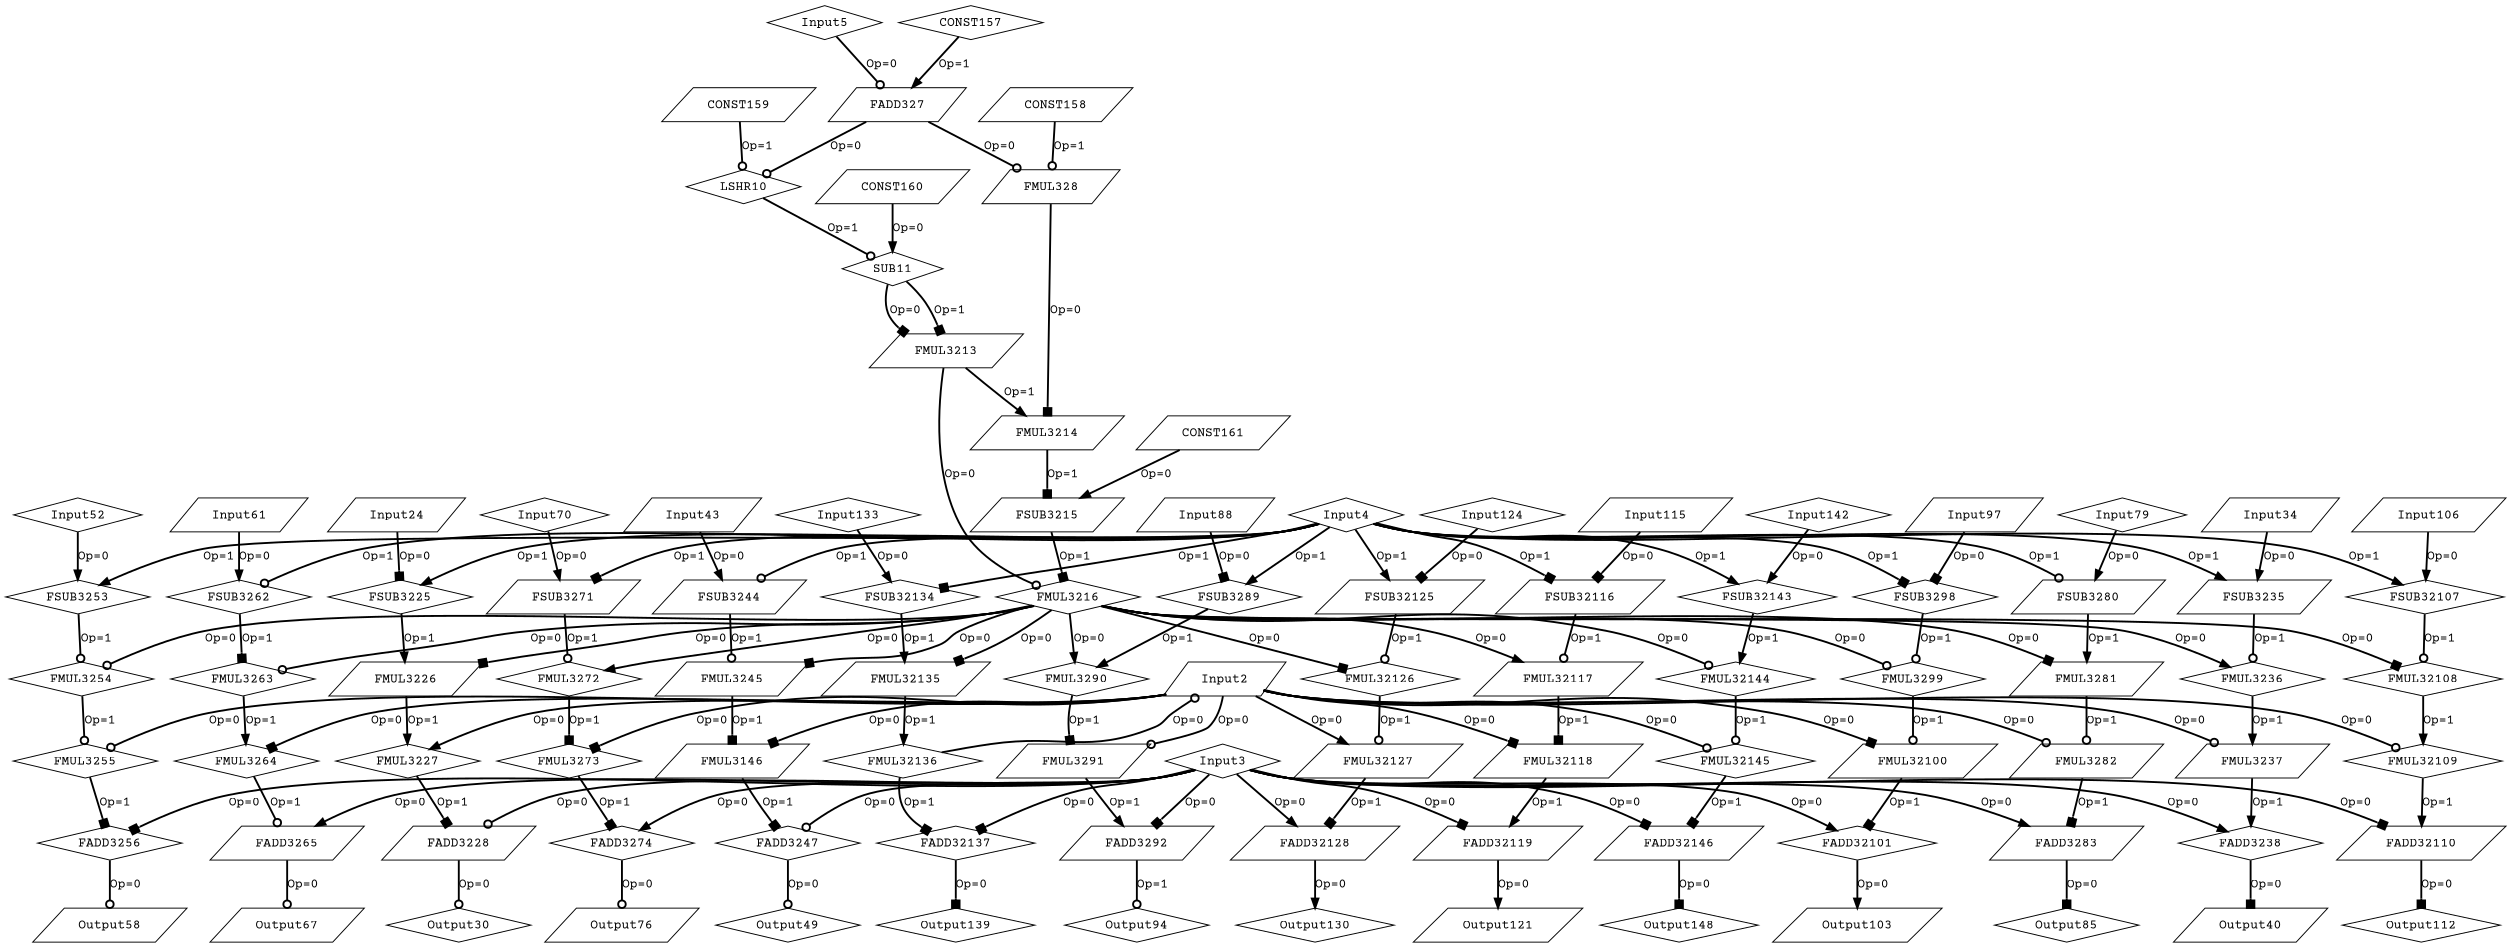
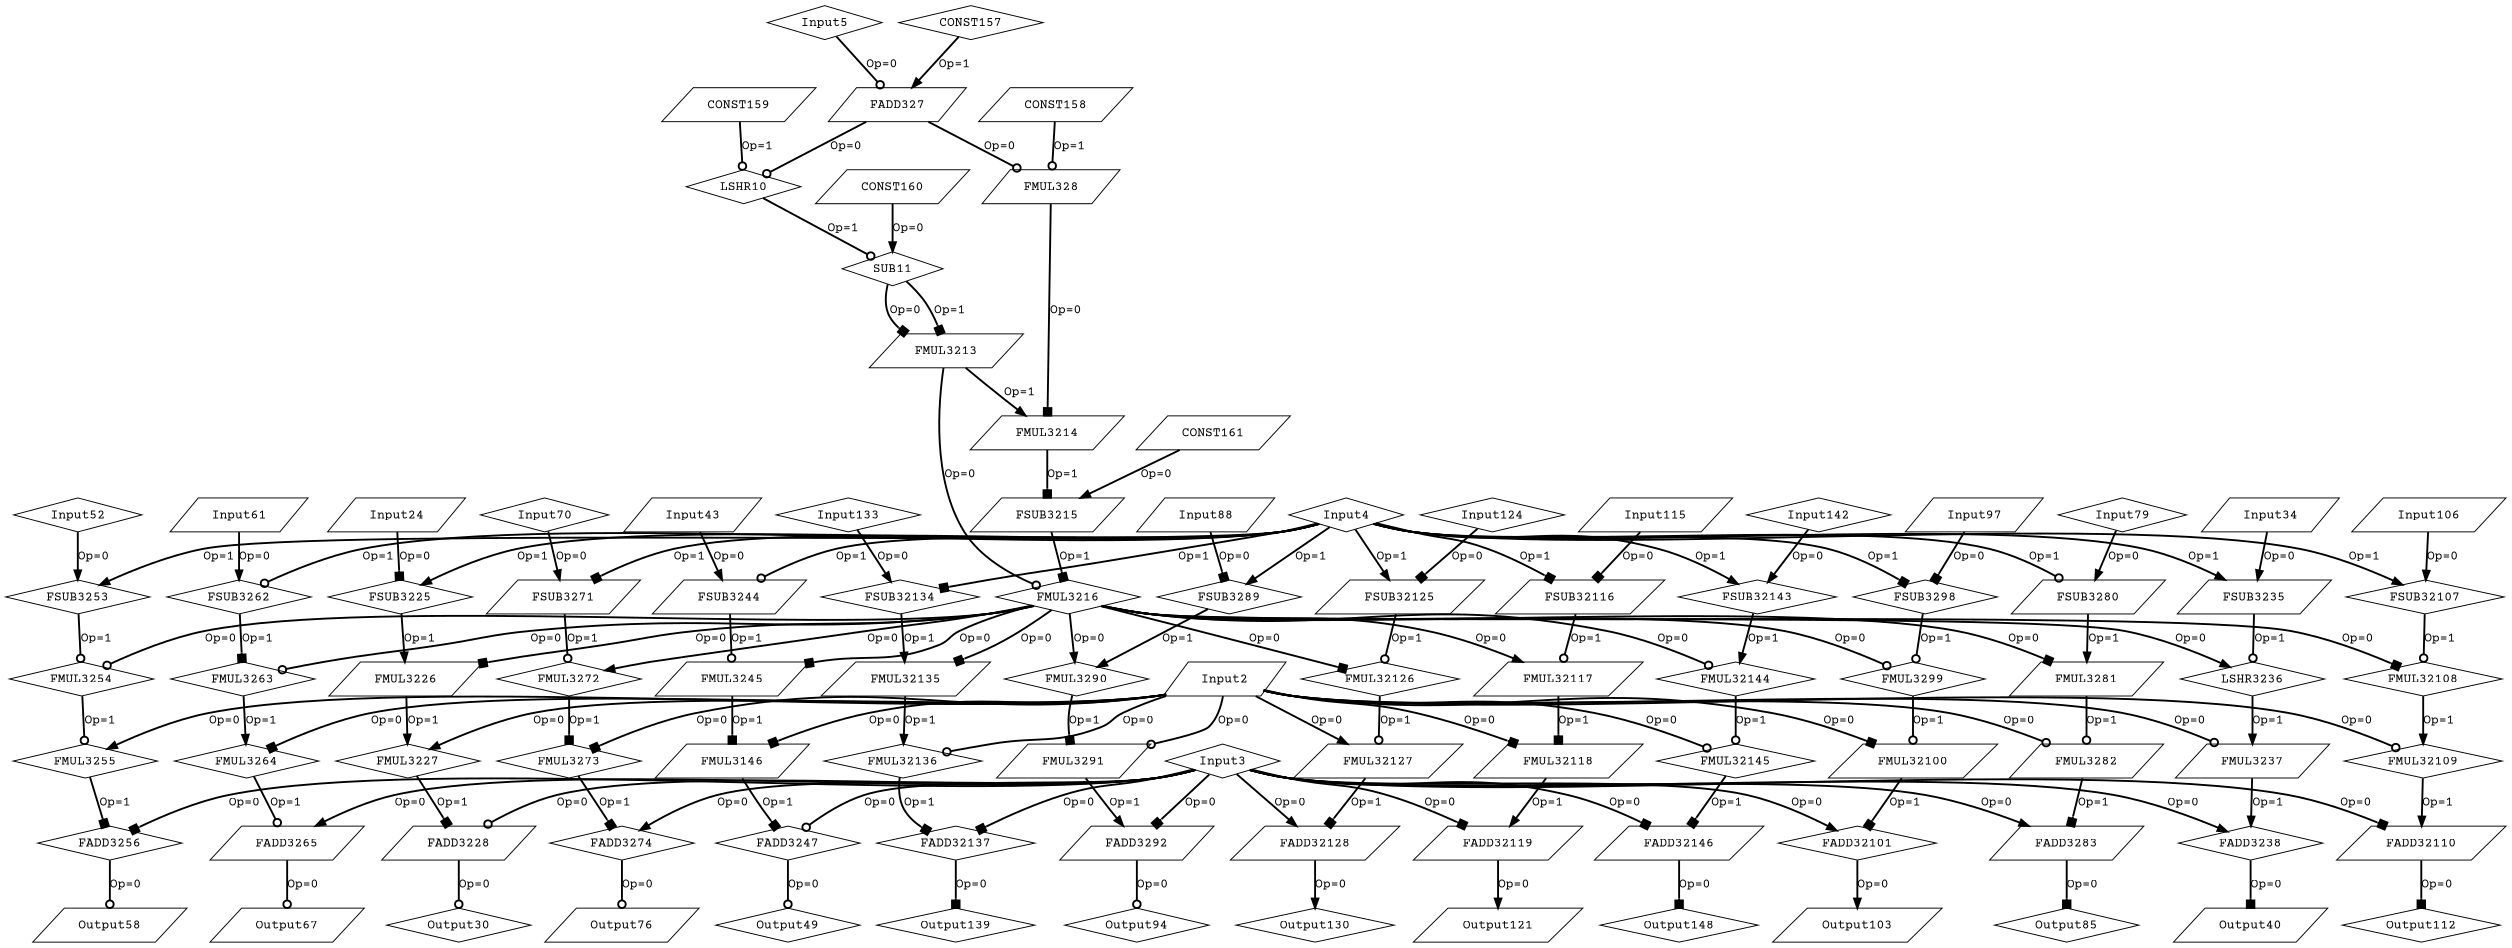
node "FMUL3236": label "FMUL3236" -> "LSHR3236"
edge "Input2" -> "FMUL3255": arrowhead odot -> normal
edge "FMUL32136" -> "Input2": reversed
edge "FADD3292" -> "Output94": label "Op=1" -> "Op=0"
